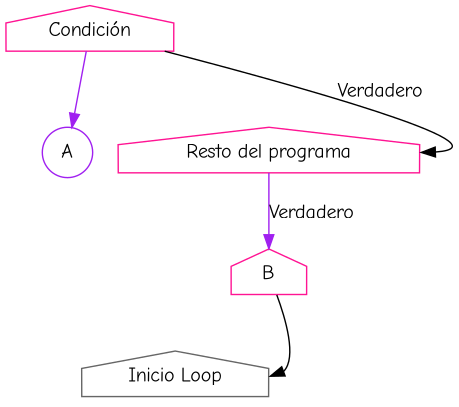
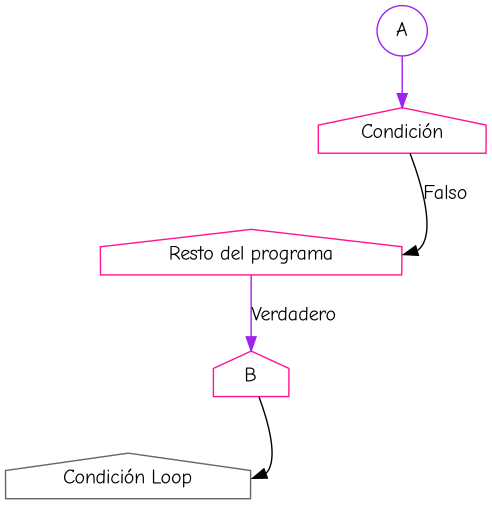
edge "Condición" -> "A": reversed
edge "Condición" -> "Resto del programa": label "Verdadero" -> "Falso"
node "Inicio Loop": label "Inicio Loop" -> "Condición Loop"
